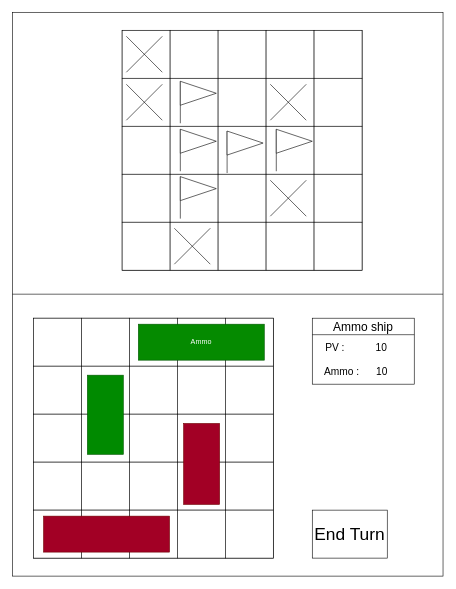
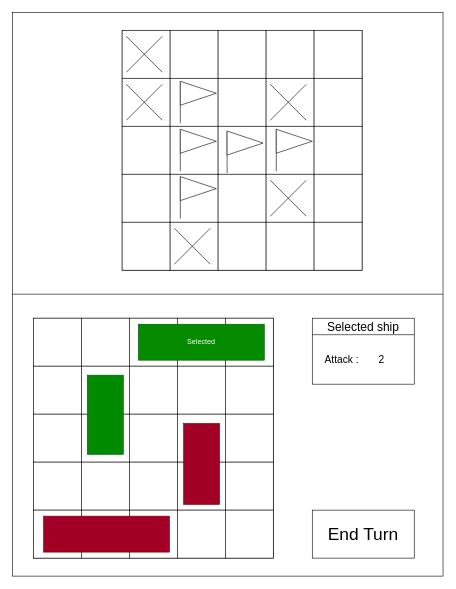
node "Ammo ship": label "Ammo ship" -> "Selected ship"
node "Ammo": label "Ammo" -> "Selected"
node "PV : 10": removed
node "Attack : 2": added
node "Ammo : 10": removed
node "End Turn": size 75x48 -> 102x48
